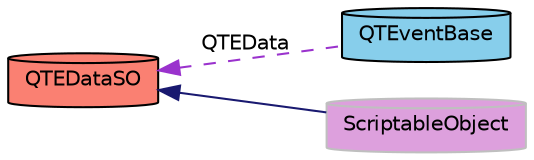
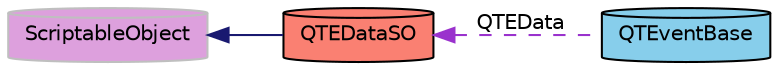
edge "ScriptableObject" -> "QTEDataSO": reversed
